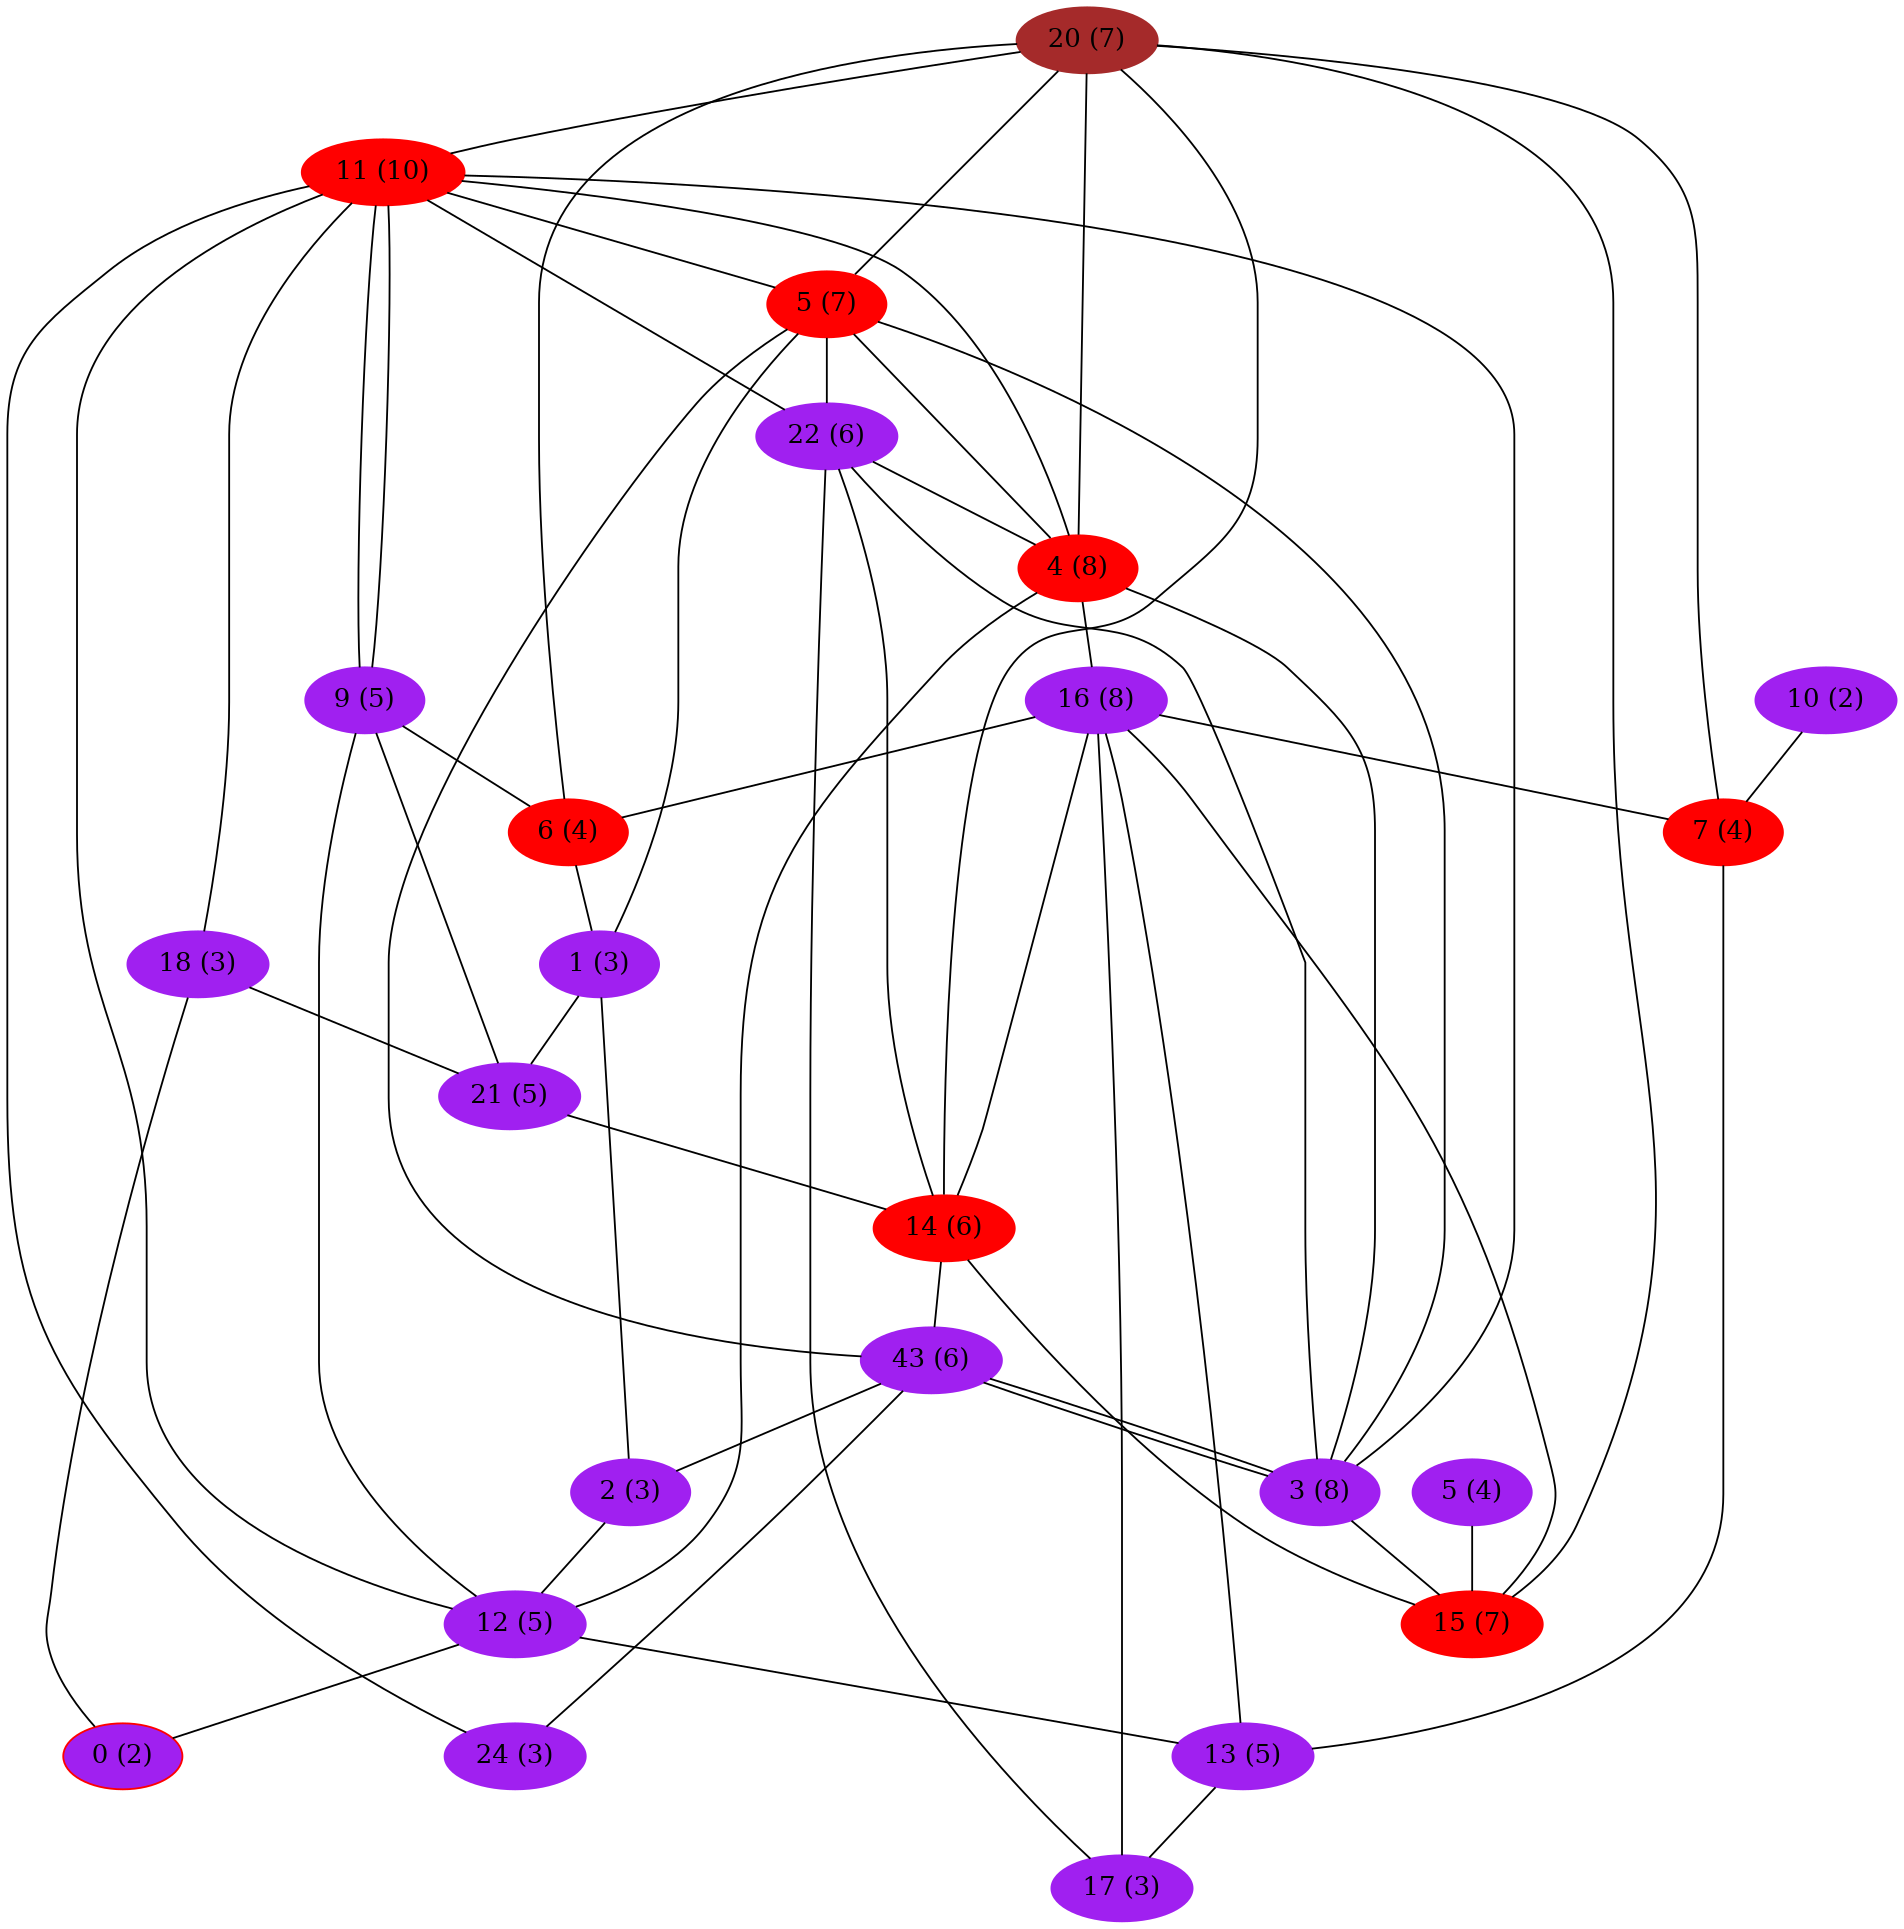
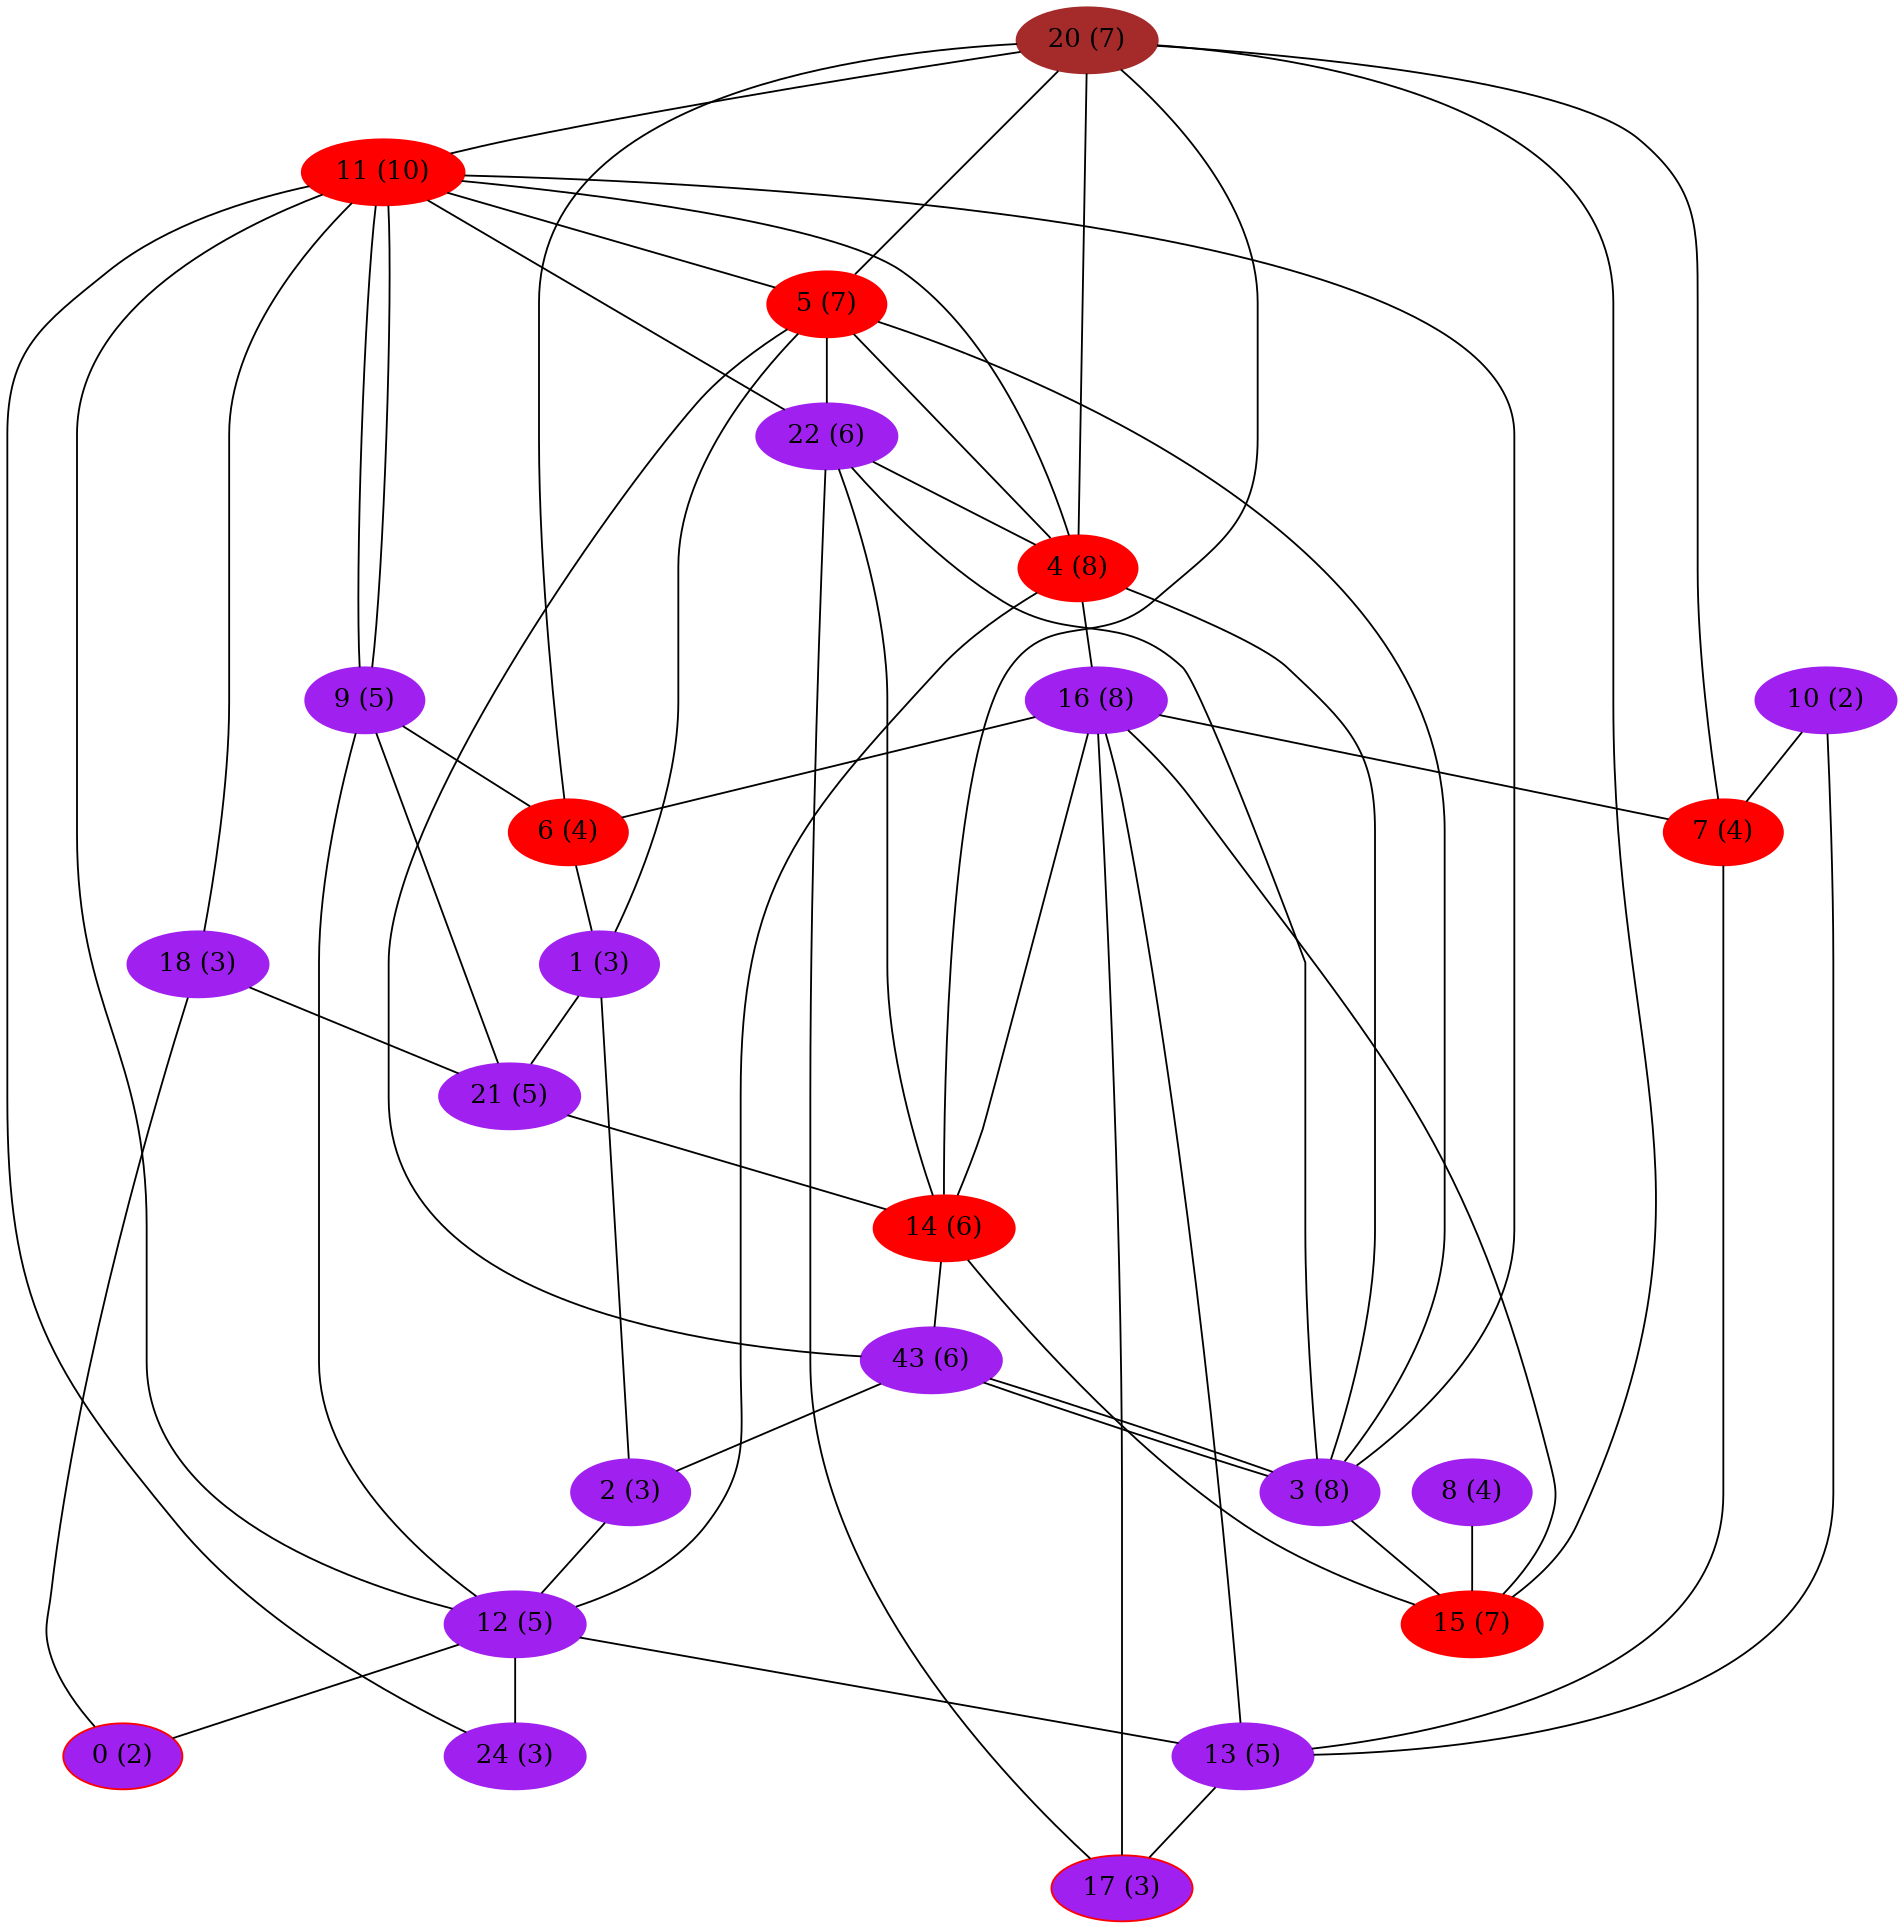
edge "10 (2)" -- "13 (5)": added
node "5 (4)": label "5 (4)" -> "8 (4)"
edge "43 (6)" -- "24 (3)": now "12 (5)" -- "24 (3)"
node "17 (3)": color purple -> red
